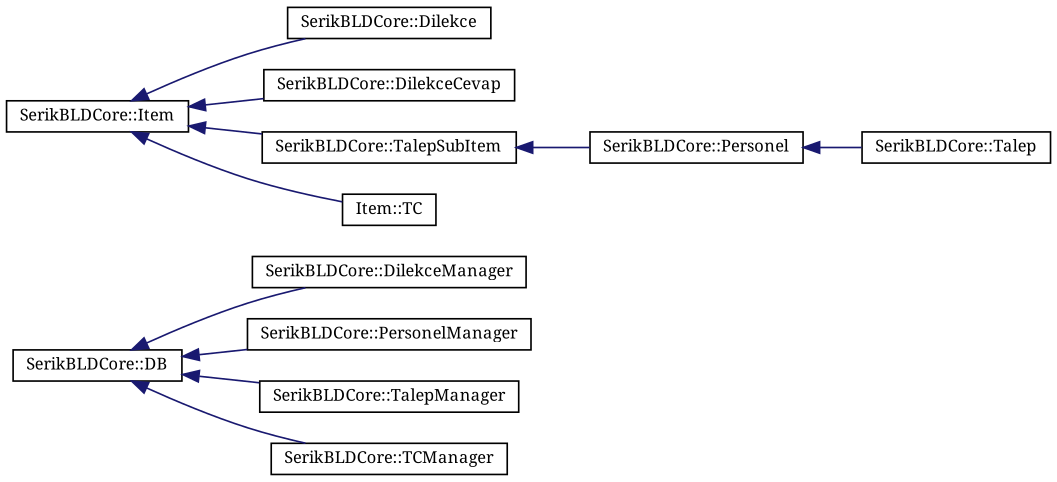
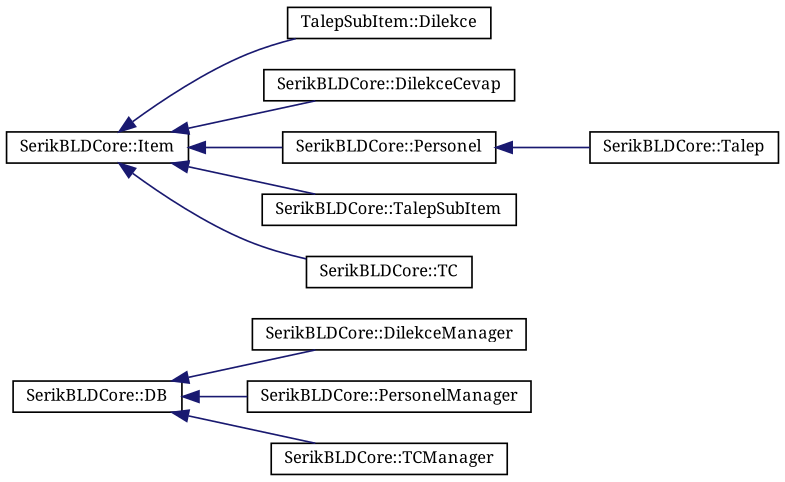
node "SerikBLDCore::Dilekce": label "SerikBLDCore::Dilekce" -> "TalepSubItem::Dilekce"
edge "SerikBLDCore::Personel" -> "SerikBLDCore::TalepSubItem": now "SerikBLDCore::Personel" -> "SerikBLDCore::Item"
node "Item::TC": label "Item::TC" -> "SerikBLDCore::TC"
node "SerikBLDCore::TalepManager": removed
